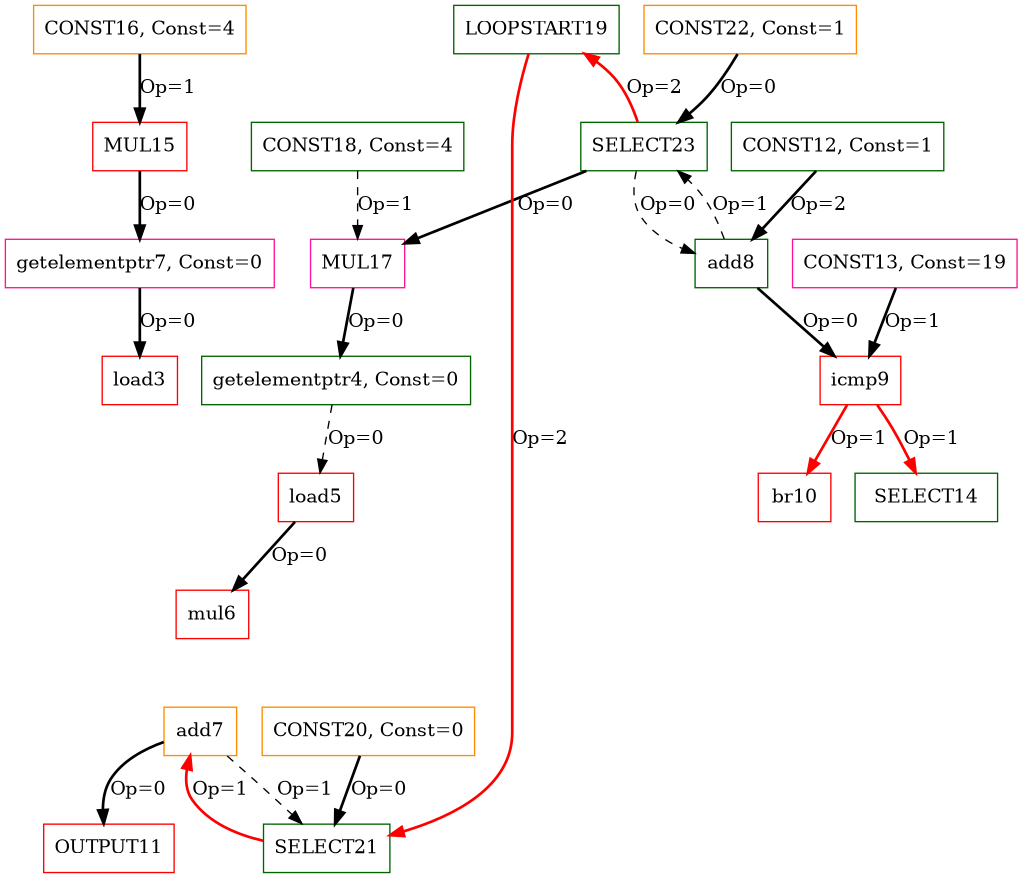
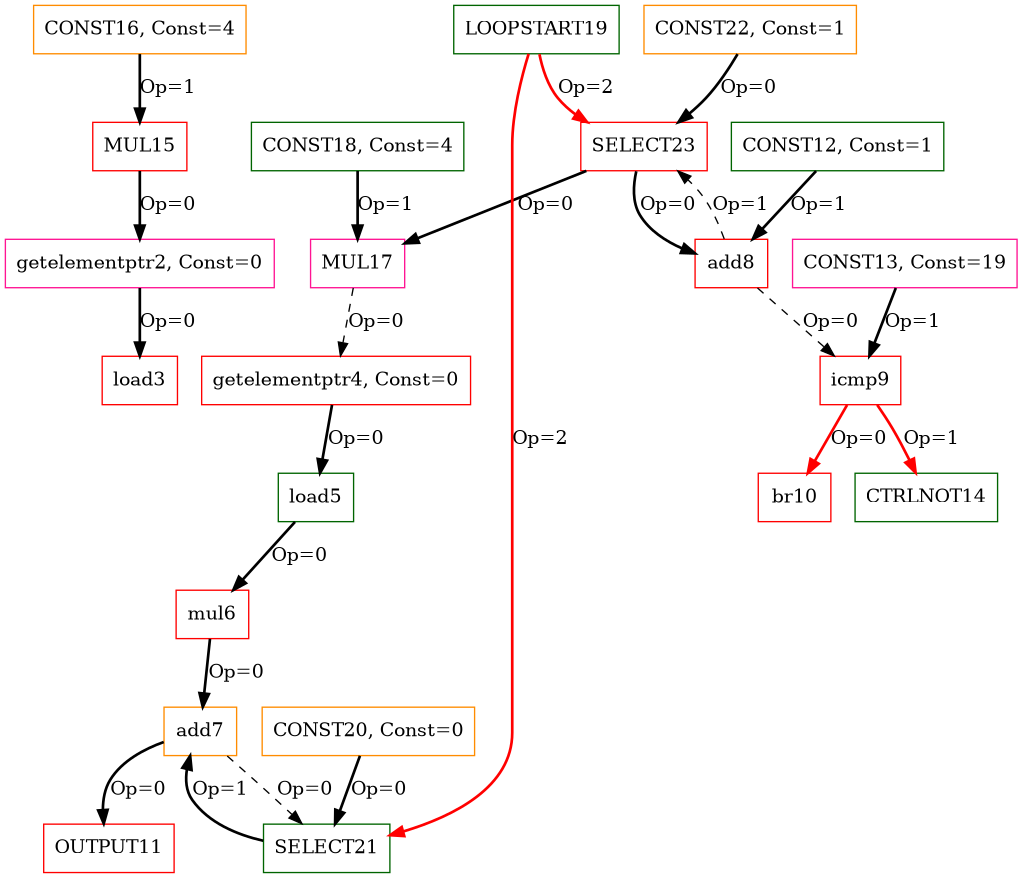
edge "SELECT23" -> "LOOPSTART19": reversed
node "SELECT23": color darkgreen -> red
edge "CONST18, Const=4" -> "MUL17": style dashed -> bold
edge "CONST12, Const=1" -> "add8": label "Op=2" -> "Op=1"
edge "SELECT23" -> "add8": style dashed -> bold
node "getelementptr7, Const=0": label "getelementptr7, Const=0" -> "getelementptr2, Const=0"
node "add8": color darkgreen -> red
edge "MUL17" -> "getelementptr4, Const=0": style bold -> dashed
edge "add8" -> "icmp9": style bold -> dashed
node "getelementptr4, Const=0": color darkgreen -> red
edge "getelementptr4, Const=0" -> "load5": style dashed -> bold
edge "icmp9" -> "br10": label "Op=1" -> "Op=0"
node "load5": color red -> darkgreen
node "SELECT14": label "SELECT14" -> "CTRLNOT14"
edge "mul6" -> "add7": added, label "Op=0"
edge "add7" -> "SELECT21": label "Op=1" -> "Op=0"
edge "SELECT21" -> "add7": color red -> black
